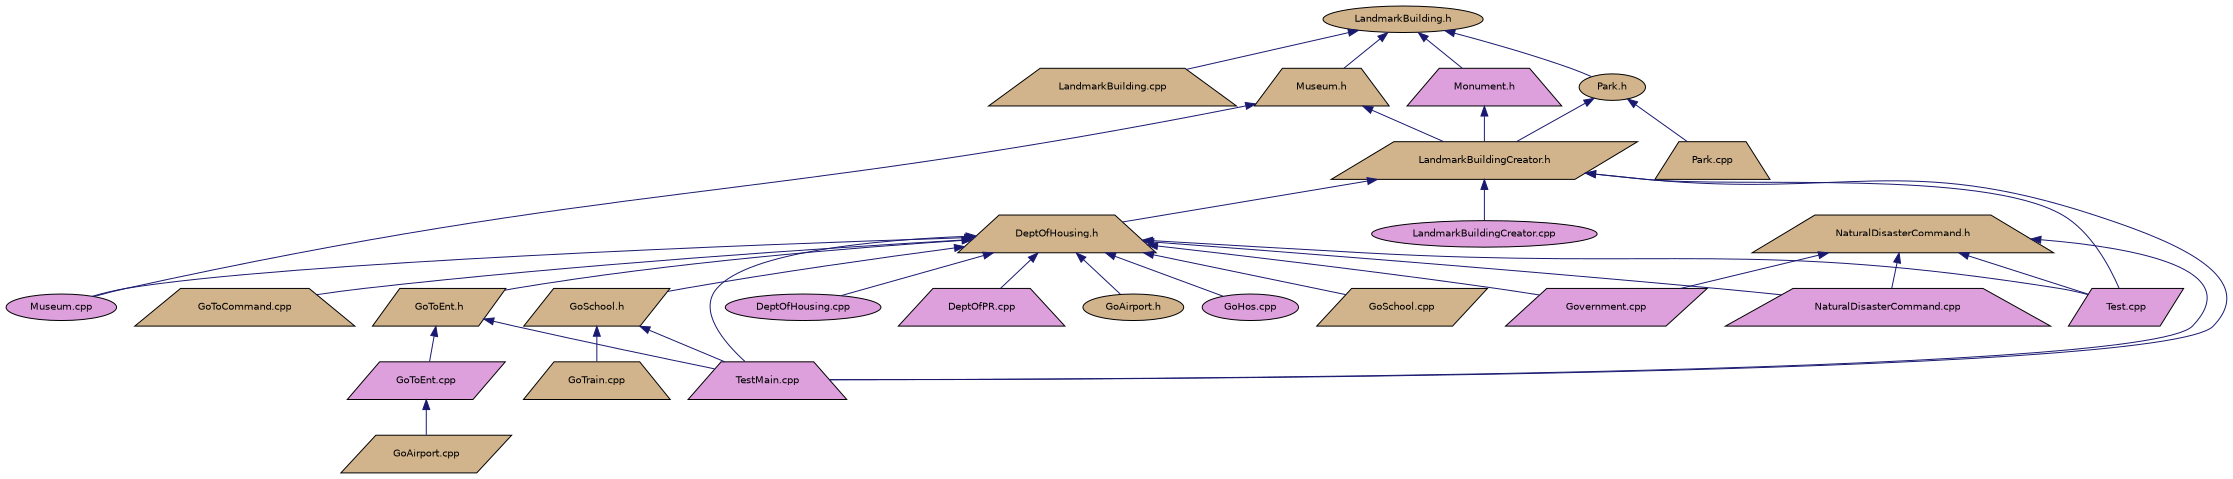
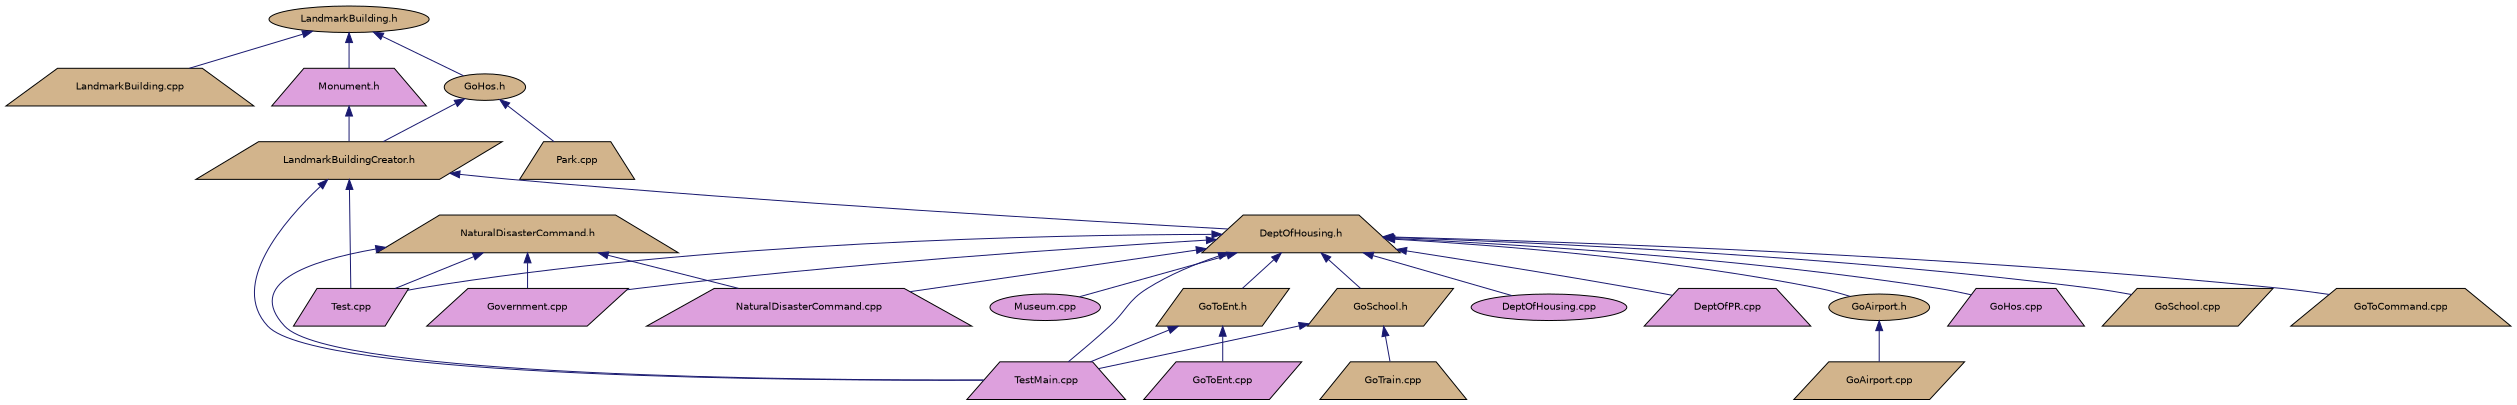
node "Museum.h": removed
node "Park.h": label "Park.h" -> "GoHos.h"
node "LandmarkBuildingCreator.cpp": removed
node "GoHos.cpp": shape ellipse -> trapezium
edge "GoAirport.cpp" -> "GoToEnt.cpp": now "GoAirport.cpp" -> "GoAirport.h"
